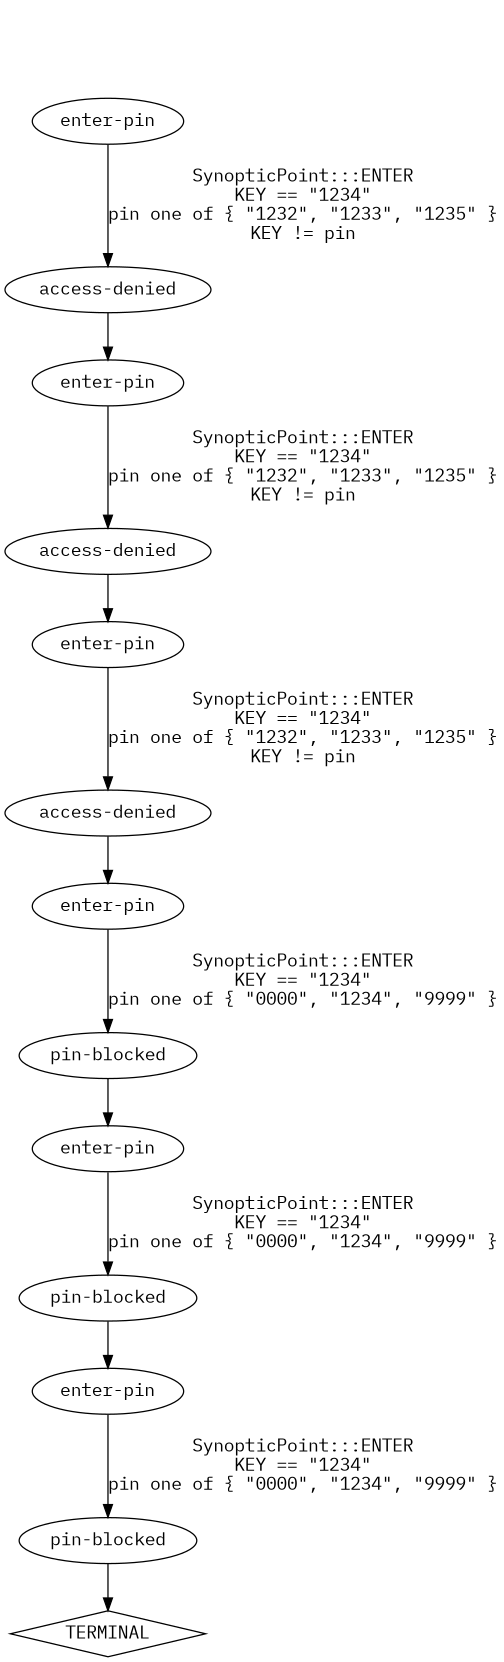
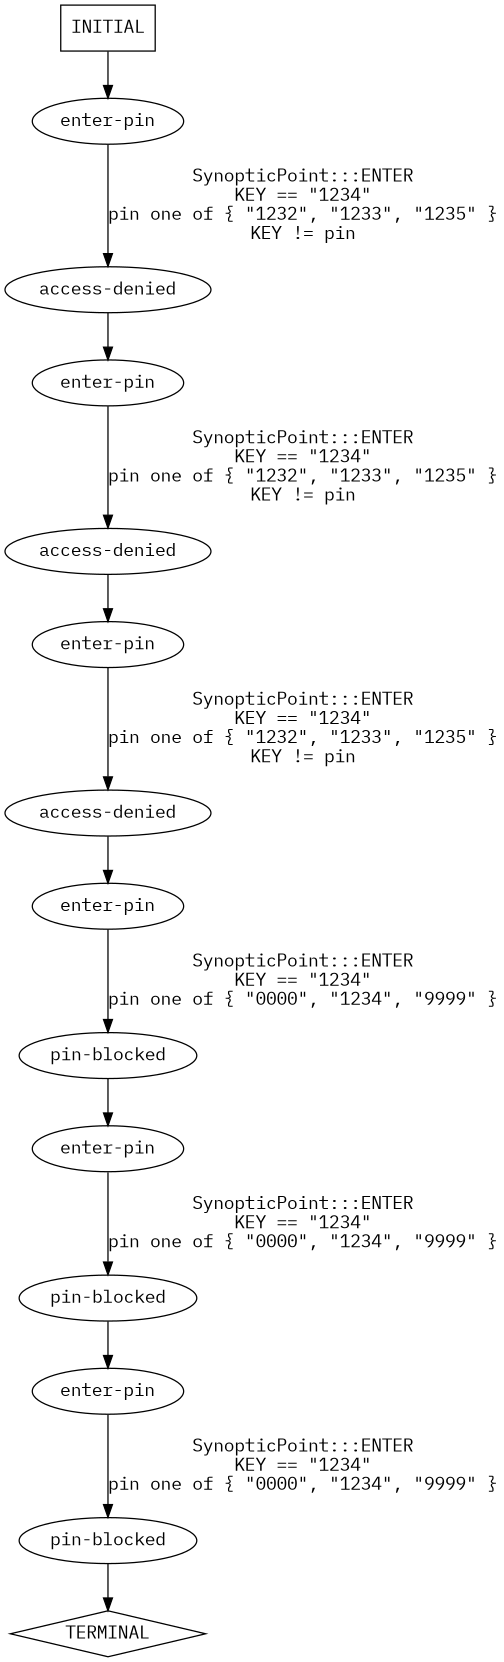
node "INITIAL": added
